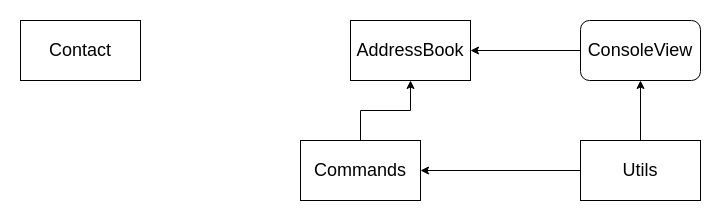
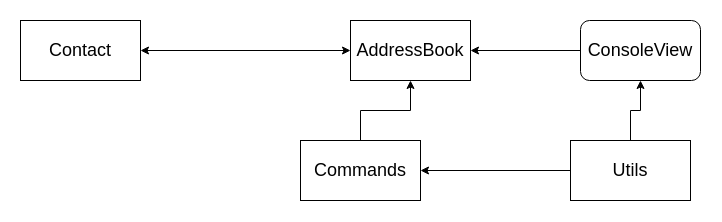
edge "Contact" -- "AddressBook": added
node "Utils": moved (641, 171) -> (631, 171)
